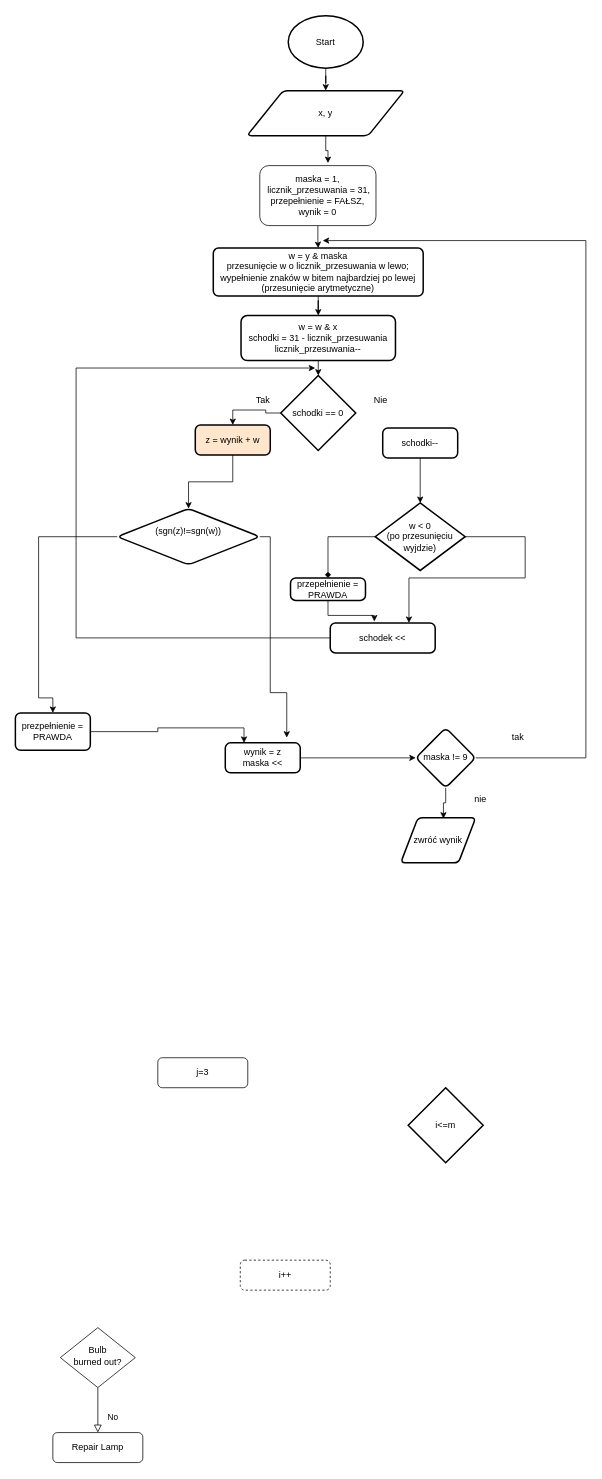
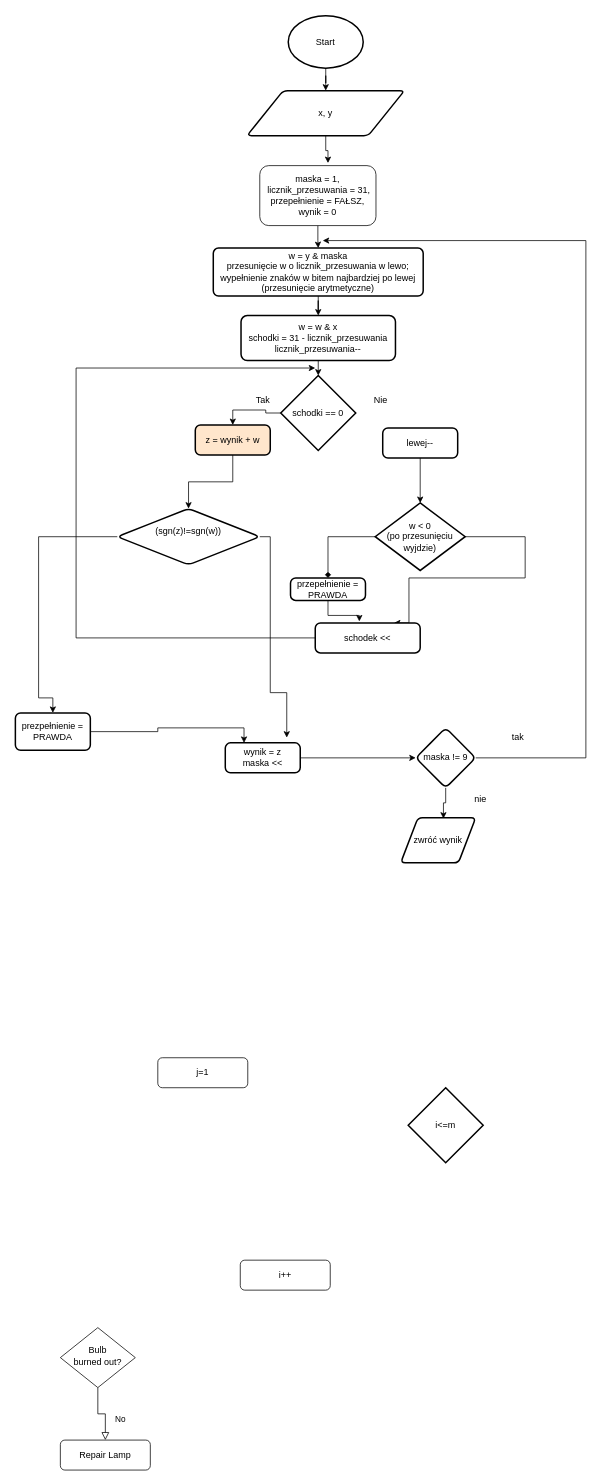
node "schodki--": label "schodki--" -> "lewej--"
node "schodek <<": moved (383, 638) -> (368, 638)
node "j=3": label "j=3" -> "j=1"
node "i++": style dashed -> solid
node "Repair Lamp": moved (98, 1448) -> (105, 1455)
